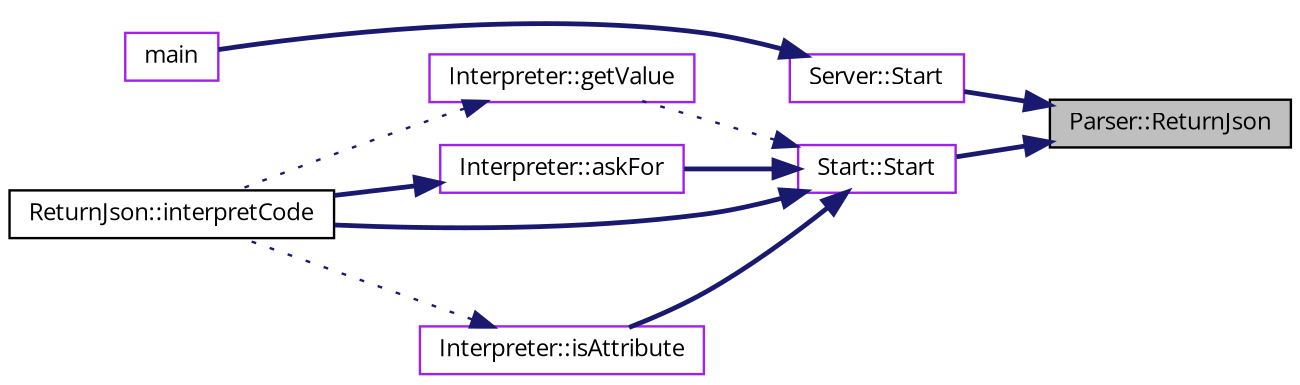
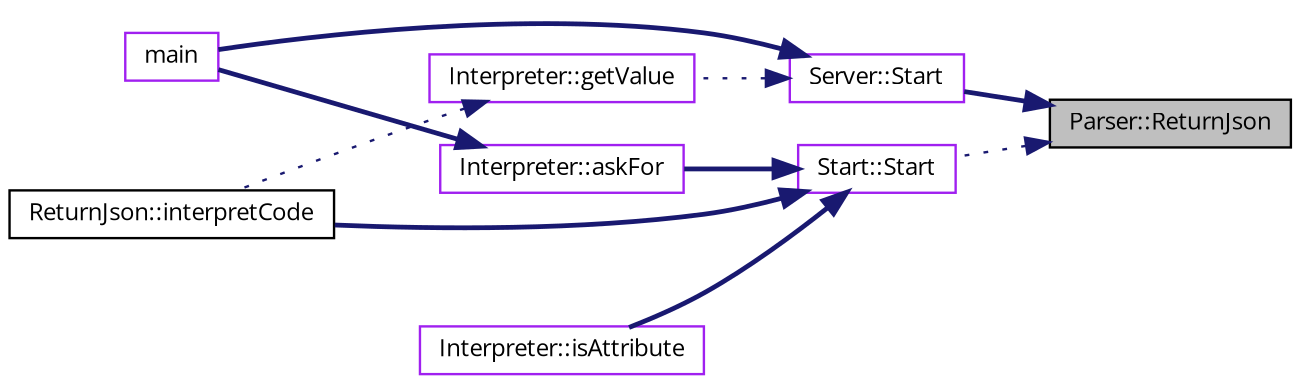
edge "Interpreter::getValue" -> "Start::Start": now "Interpreter::getValue" -> "Server::Start"
edge "Start::Start" -> "Parser::ReturnJson": style bold -> dotted
edge "ReturnJson::interpretCode" -> "Interpreter::askFor": now "main" -> "Interpreter::askFor"
edge "ReturnJson::interpretCode" -> "Interpreter::isAttribute": removed
